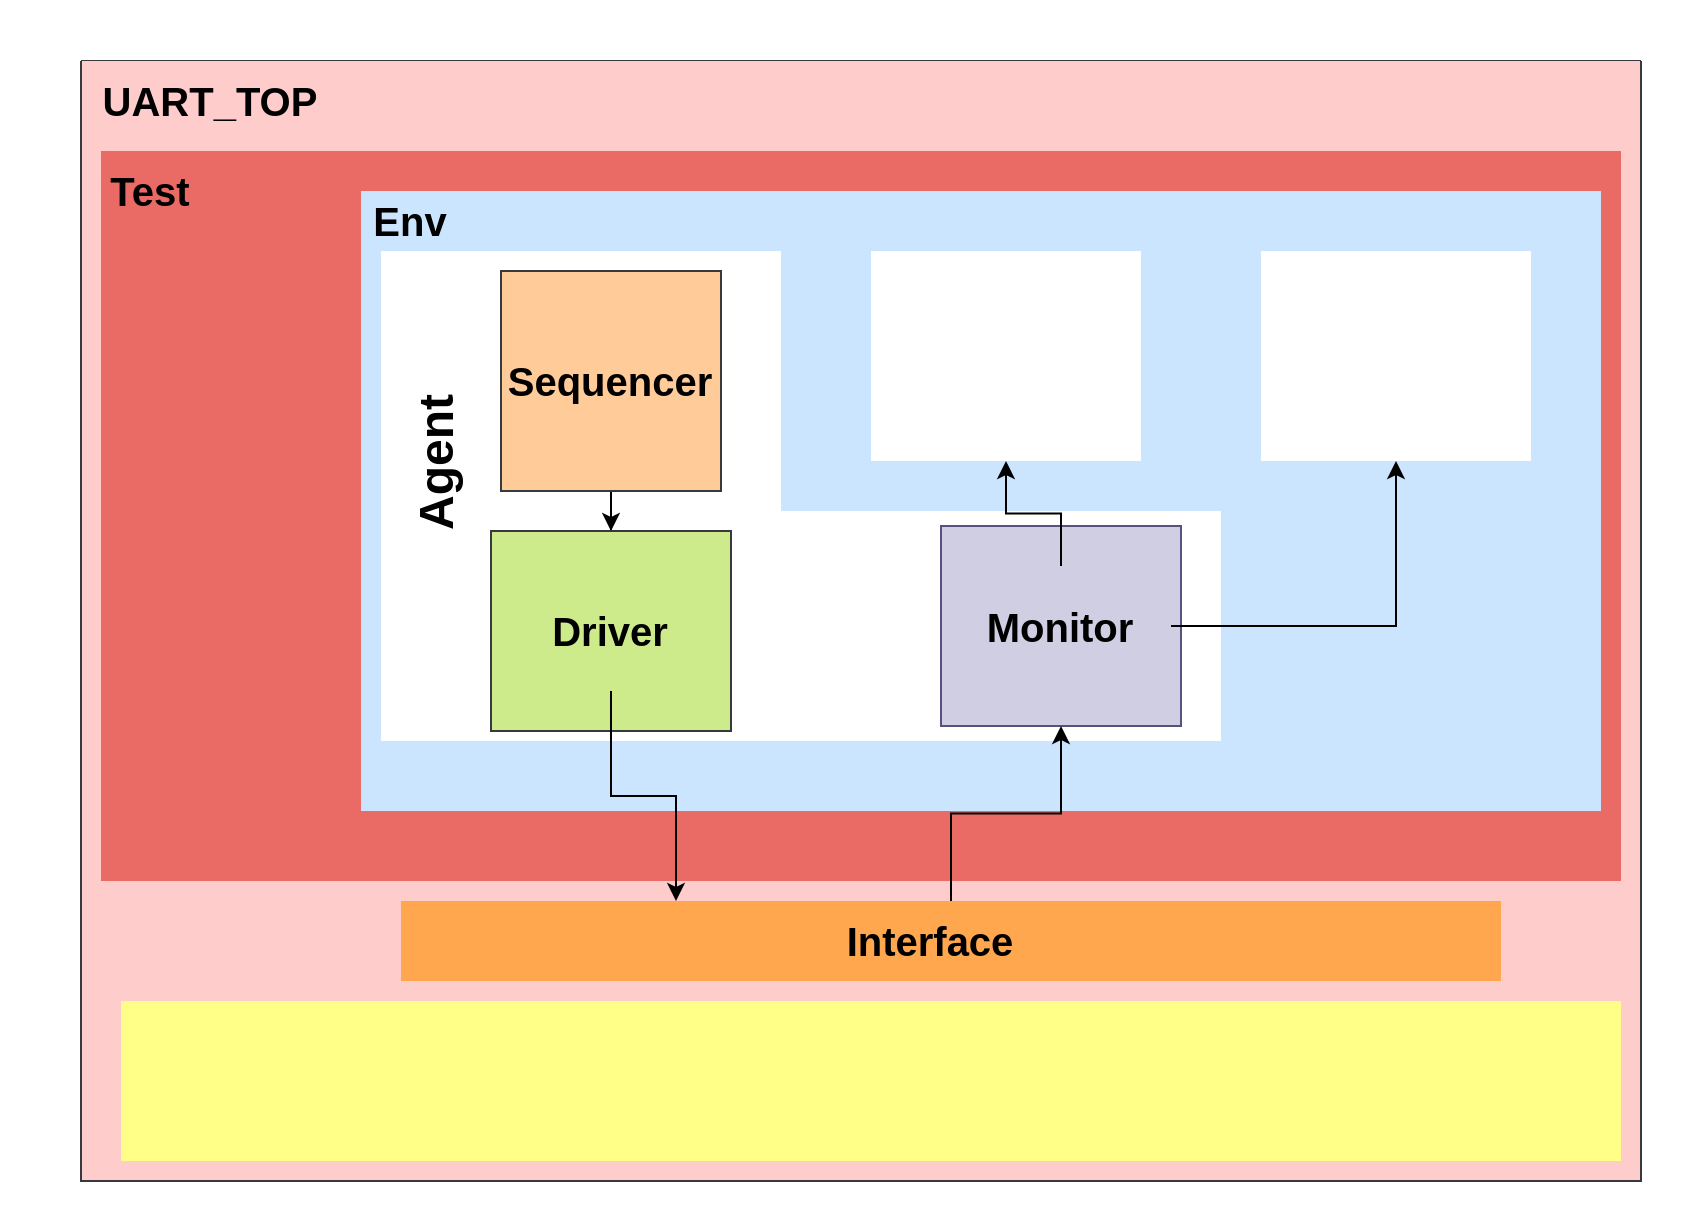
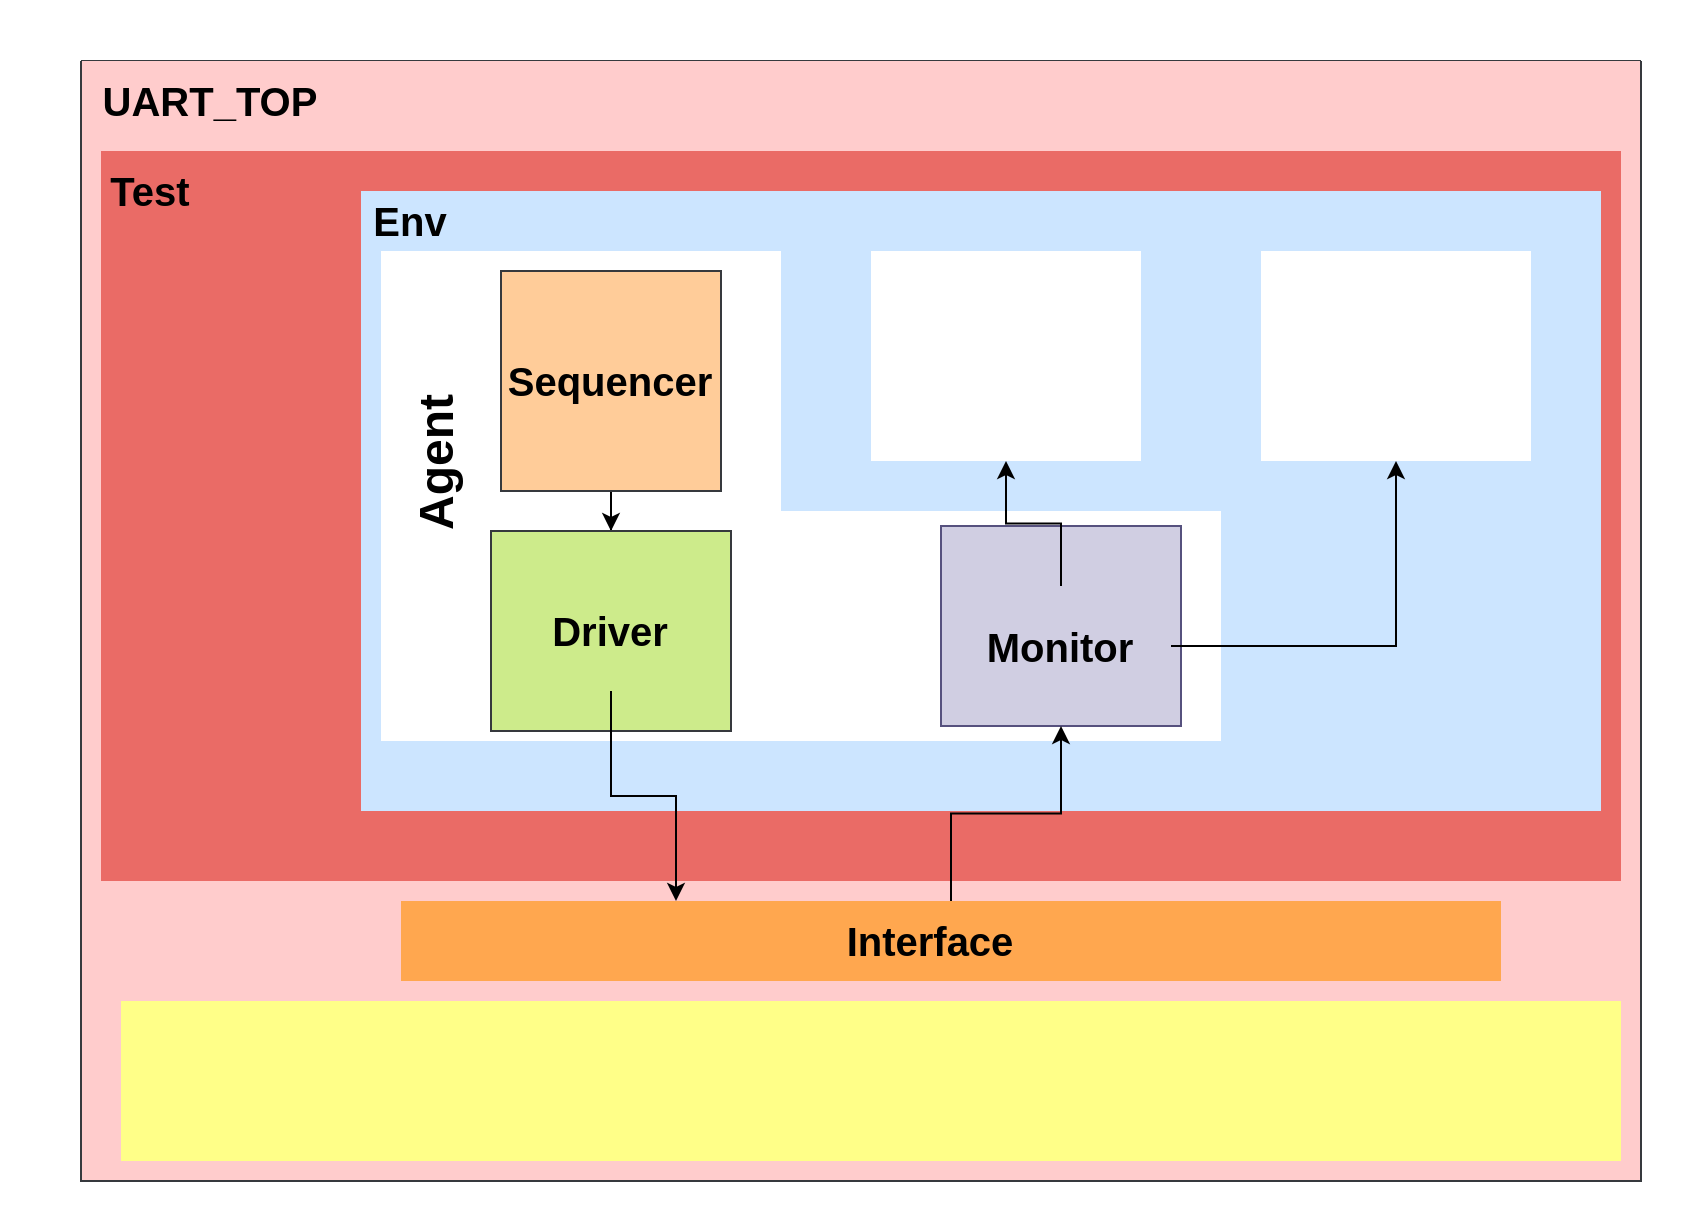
node "Monitor": moved (1061, 626) -> (1061, 646)
